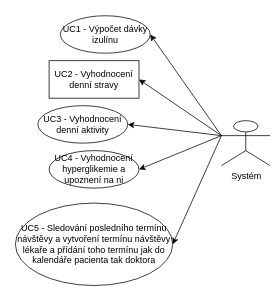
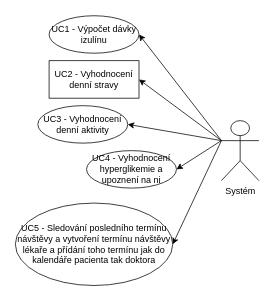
node "UC1 - Výpočet dávky izulínu": moved (105, 34) -> (94, 34)
node "Systém": size 49x45 -> 38x60
node "UC4 - Vyhodnocení hyperglikemie a upoznení na ni": moved (94, 169) -> (132, 169)
